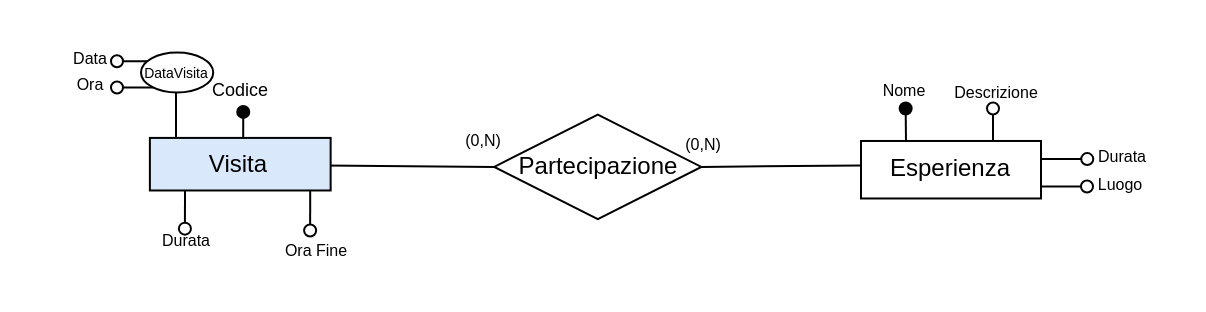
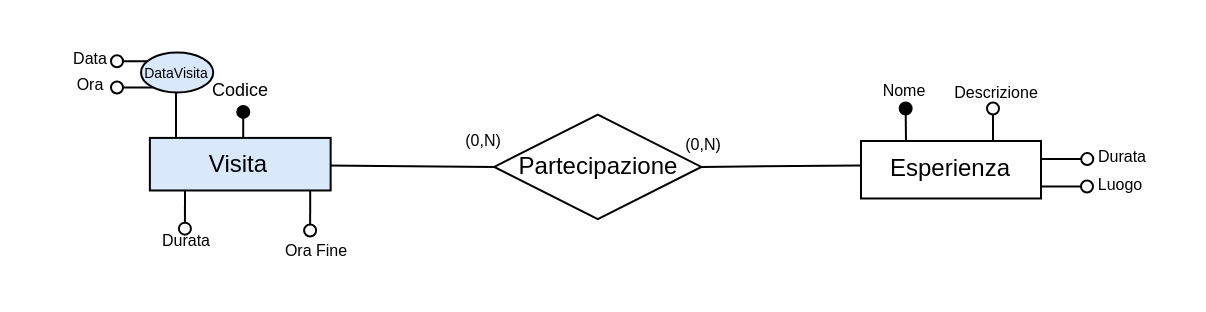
node "DataVisita": fillcolor #ffffff -> #dae8fc
